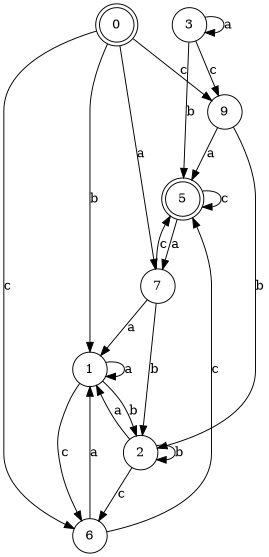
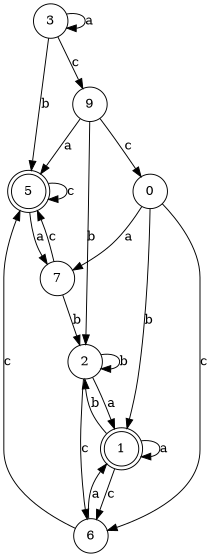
node "0": shape doublecircle -> circle
edge "0" -> "9": reversed
edge "7" -> "1": removed, label "a"
node "1": shape circle -> doublecircle
